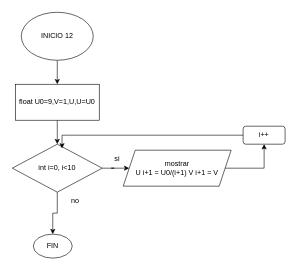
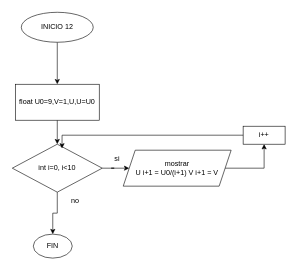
node "INICIO 12": size 72x48 -> 72x30
node "i++": shape rounded rectangle -> rectangle
